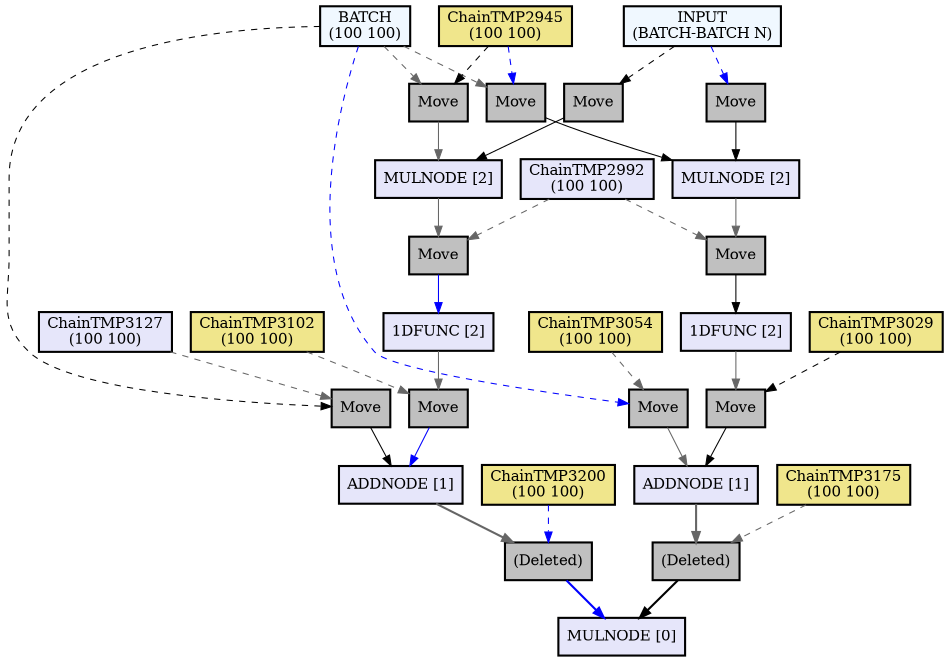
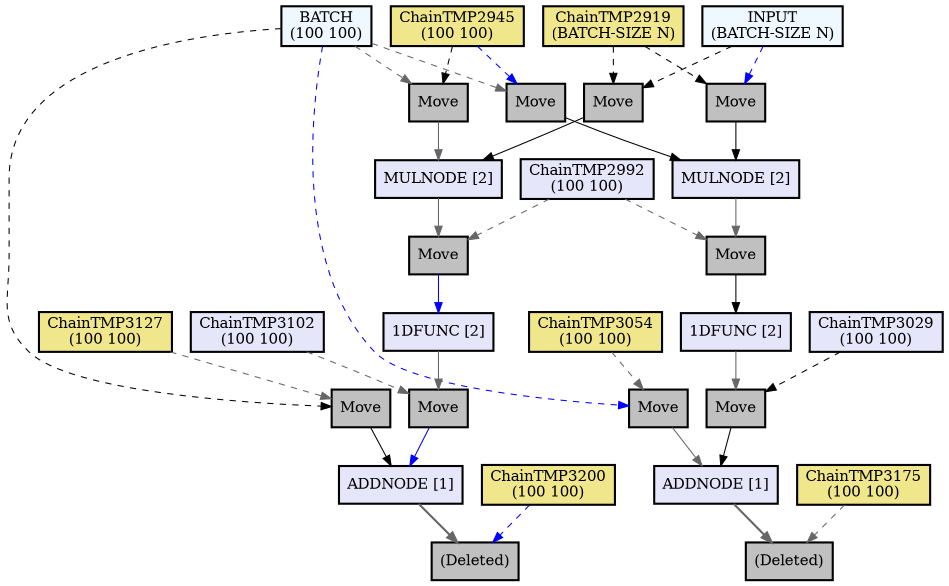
node "ChainTMP2919 (BATCH-SIZE N)": added
node "INPUT (BATCH-BATCH N)": label "INPUT (BATCH-BATCH N)" -> "INPUT (BATCH-SIZE N)"
node "ChainTMP3127 (100 100)": fillcolor #e6e6fa -> #f0e68c
node "ChainTMP3102 (100 100)": fillcolor #f0e68c -> #e6e6fa
node "ChainTMP3029 (100 100)": fillcolor #f0e68c -> #e6e6fa
node "MULNODE [0]": removed
